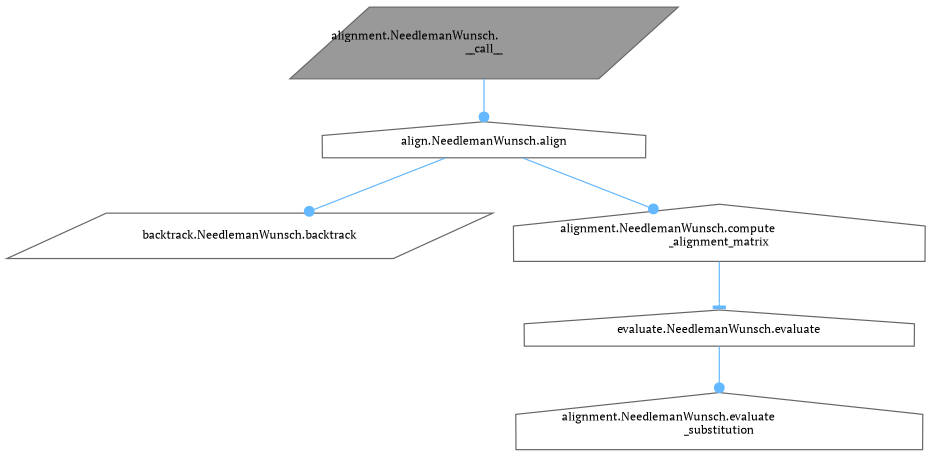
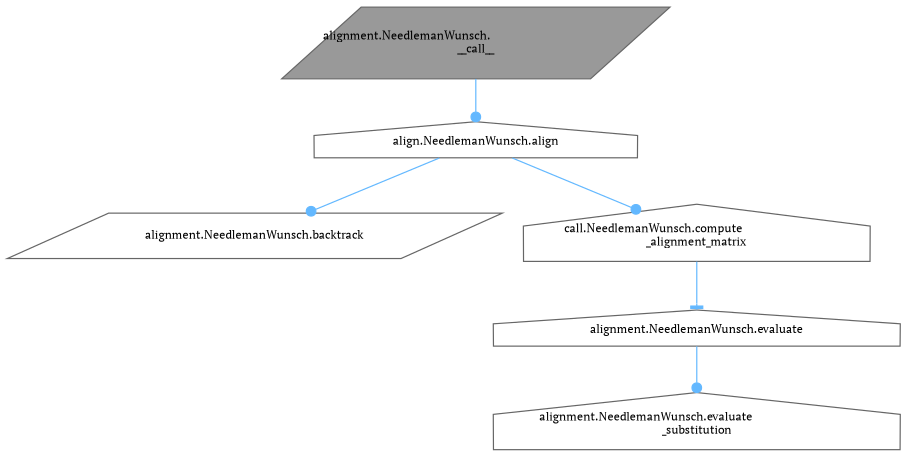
node "backtrack.NeedlemanWunsch.backtrack": label "backtrack.NeedlemanWunsch.backtrack" -> "alignment.NeedlemanWunsch.backtrack"
node "alignment.NeedlemanWunsch.compute _alignment_matrix": label "alignment.NeedlemanWunsch.compute _alignment_matrix" -> "call.NeedlemanWunsch.compute _alignment_matrix"
node "evaluate.NeedlemanWunsch.evaluate": label "evaluate.NeedlemanWunsch.evaluate" -> "alignment.NeedlemanWunsch.evaluate"
